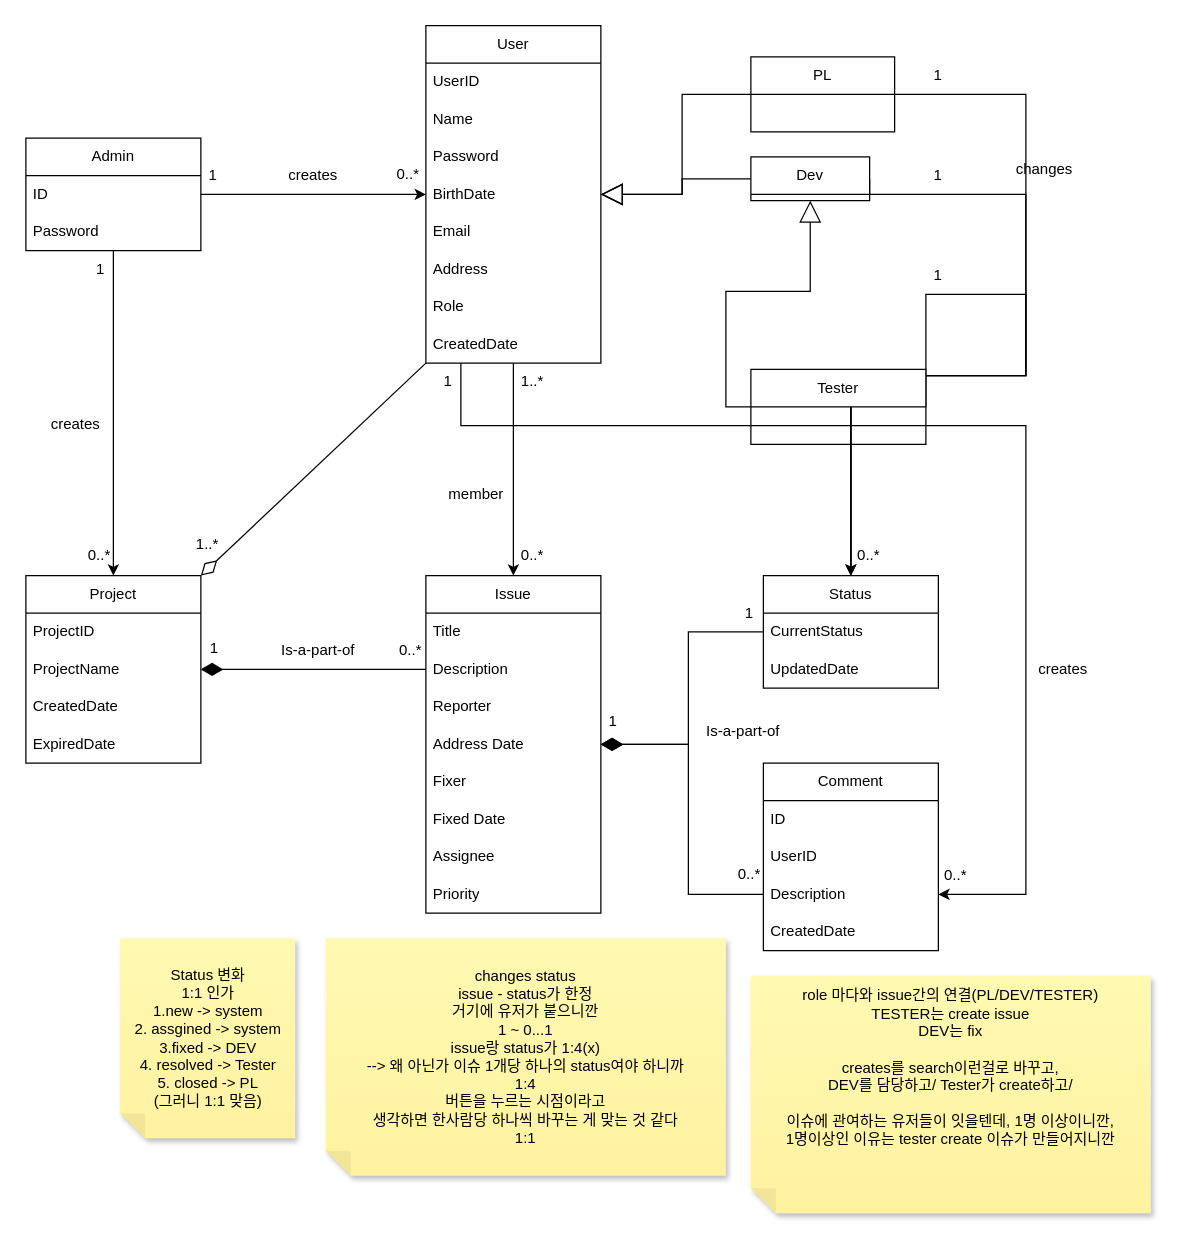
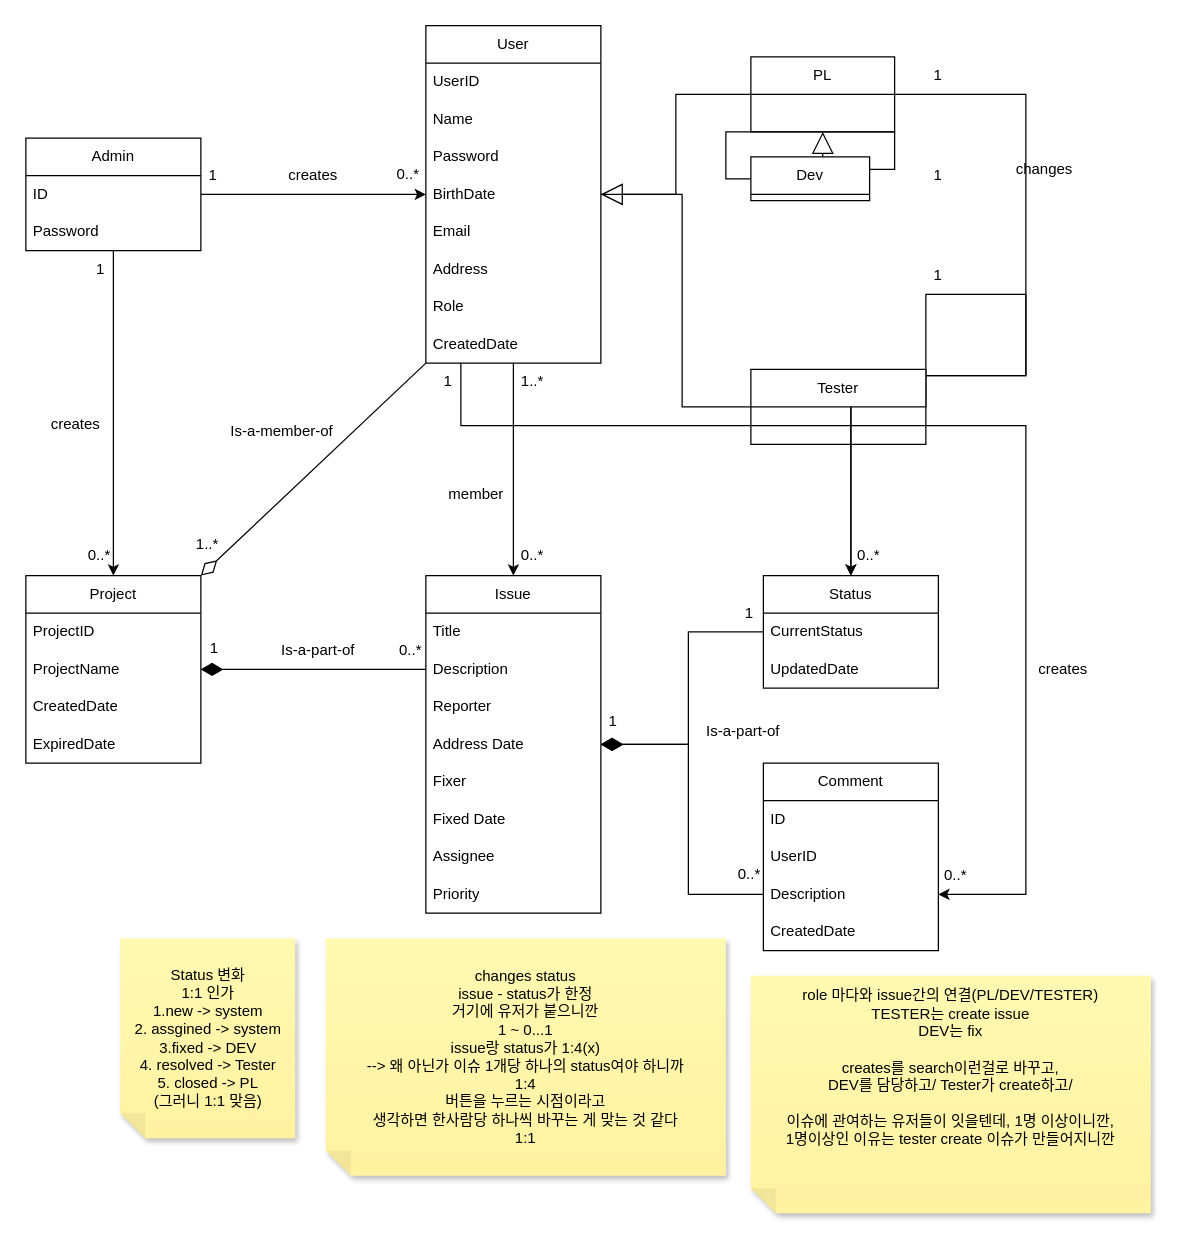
edge "PL" -> "BirthDate": arrowhead block -> none
edge "Dev" -> "BirthDate": now "Dev" -> "PL"
edge "PL" -> "Status": arrowhead open -> classic
edge "Dev" -> "Status": removed
edge "Tester" -> "Dev": now "Tester" -> "BirthDate"
node "Is-a-member-of": added
